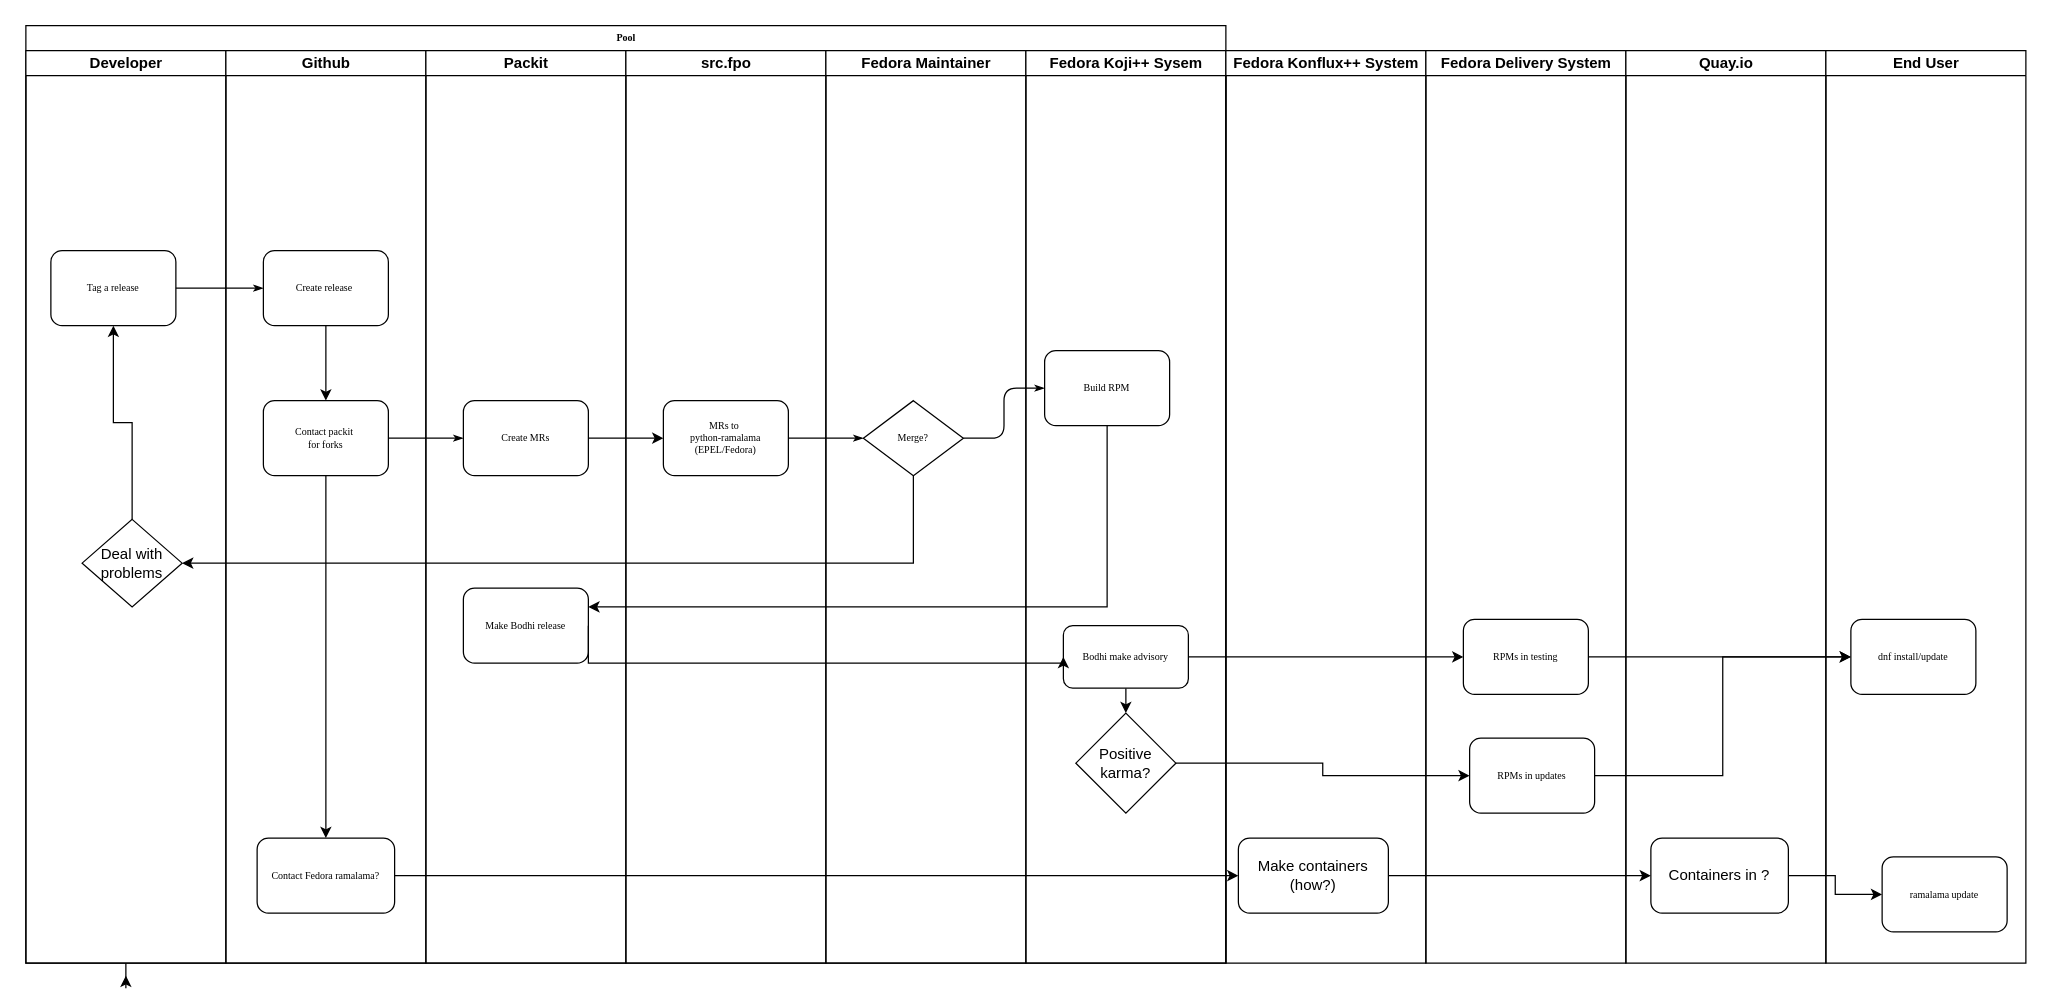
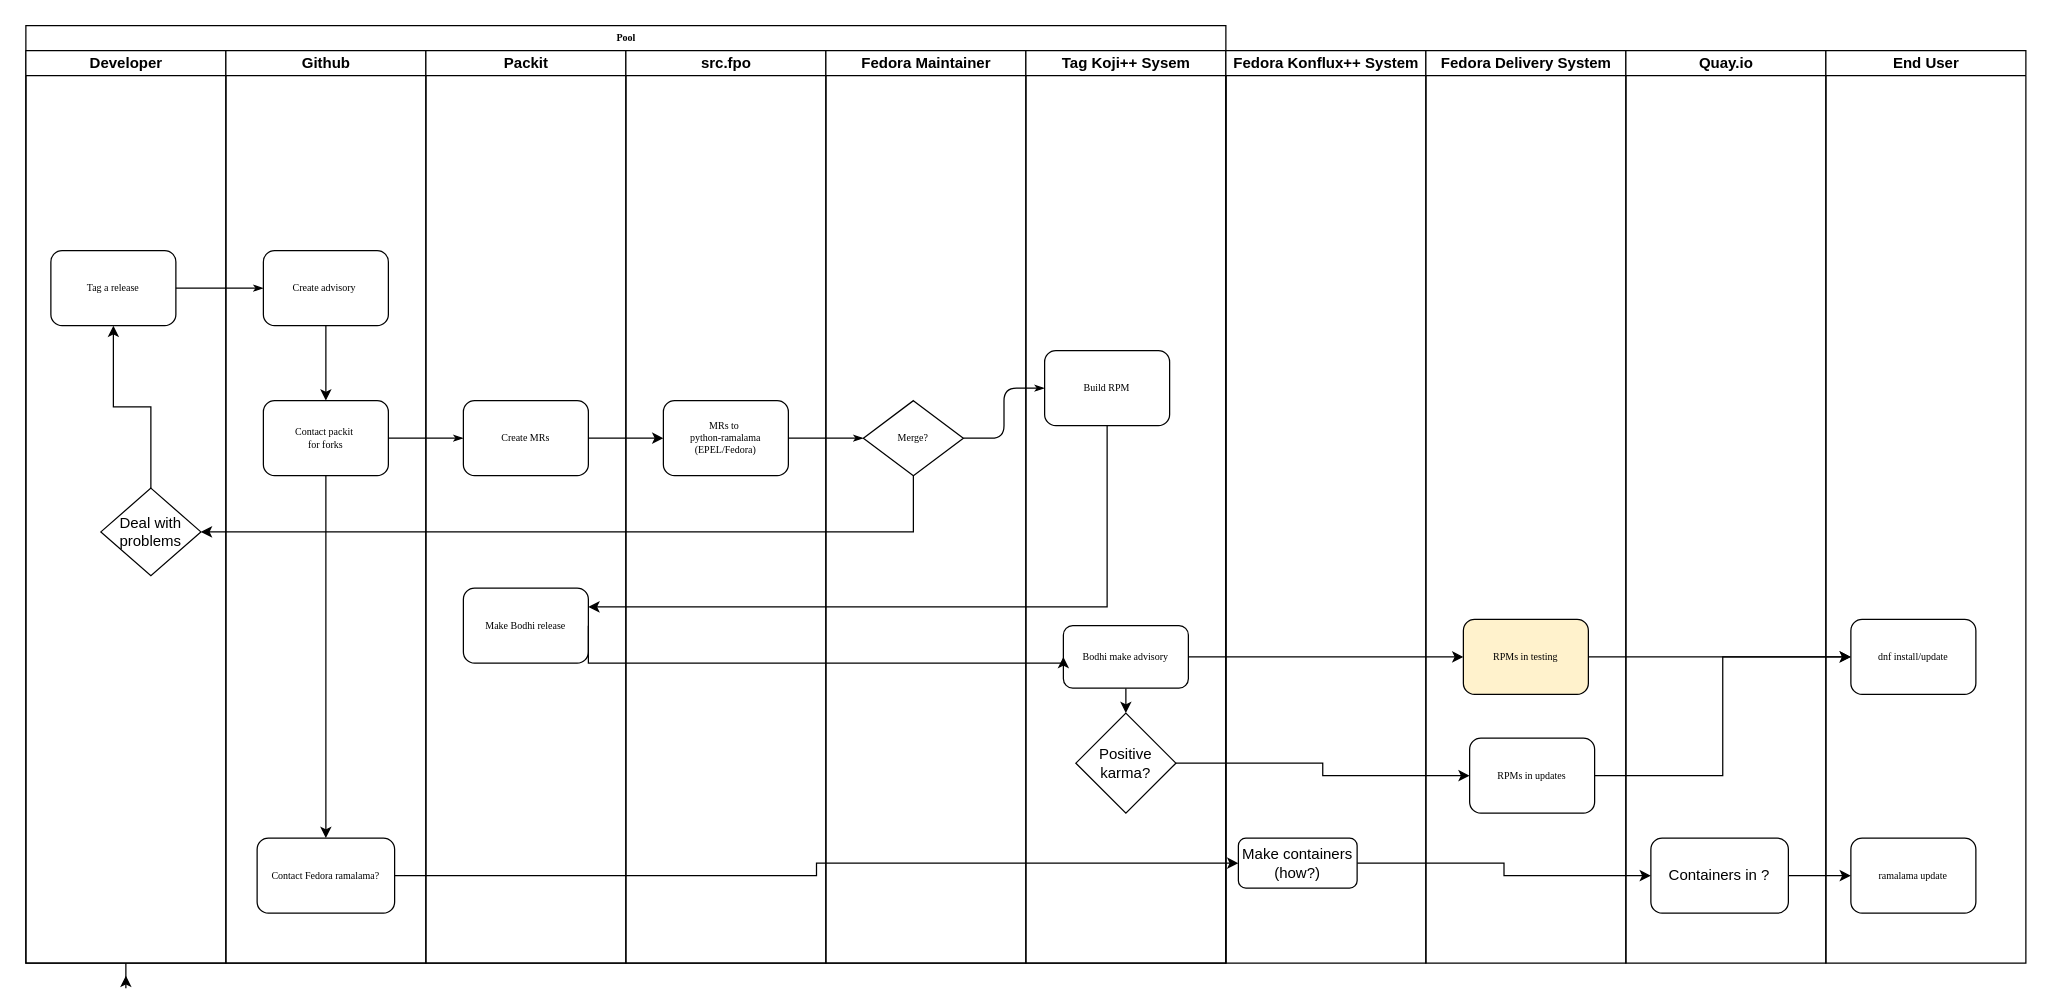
node "Fedora Koji++ Sysem": label "Fedora Koji++ Sysem" -> "Tag Koji++ Sysem"
node "Create release": label "Create release" -> "Create advisory"
node "Deal with problems": moved (132, 563) -> (151, 532)
node "RPMs in testing": fillcolor #ffffff -> #fff2cc
node "Make containers (how?)": size 150x75 -> 119x50
node "ramalama update": moved (1944, 894) -> (1913, 876)
